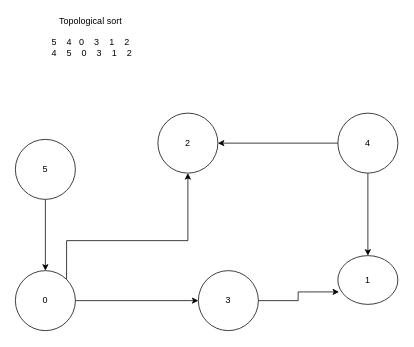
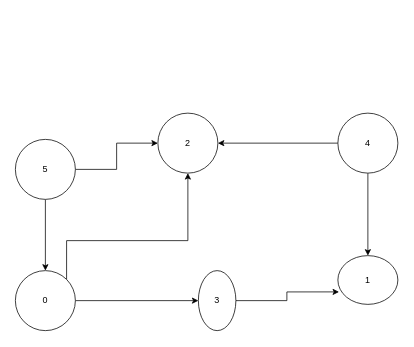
node "Topological sort 5 4 0 3 1 2 4 5 0 3 1 2": removed
edge "5" -> "2": added
node "3": size 60x60 -> 38x60
